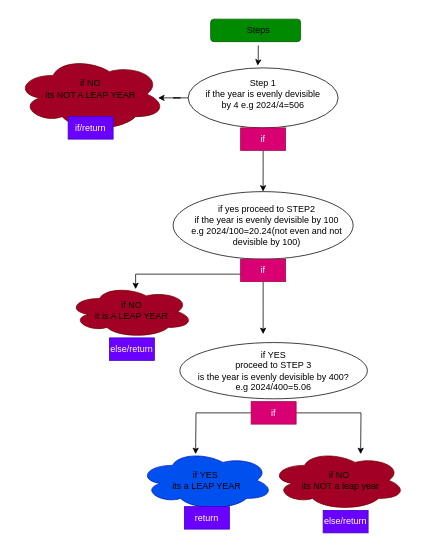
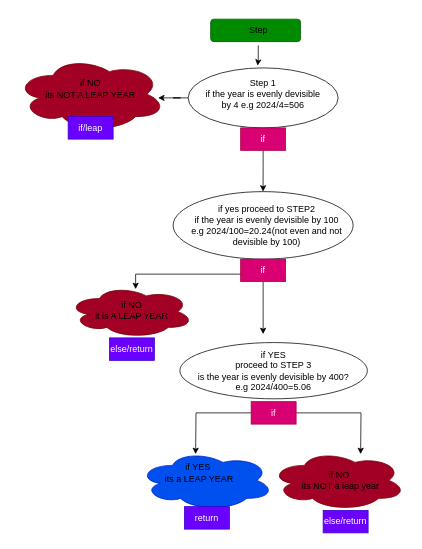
node "Steps": label "Steps" -> "Step"
node "if/return": label "if/return" -> "if/leap"
node "if YES its a LEAP YEAR": moved (207, 480) -> (199, 473)
